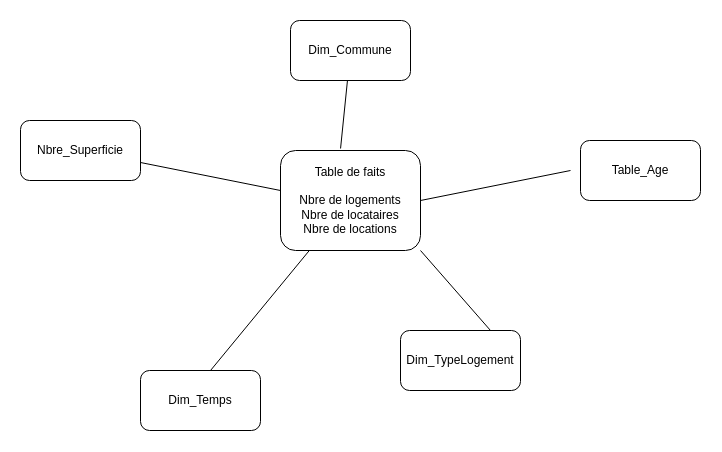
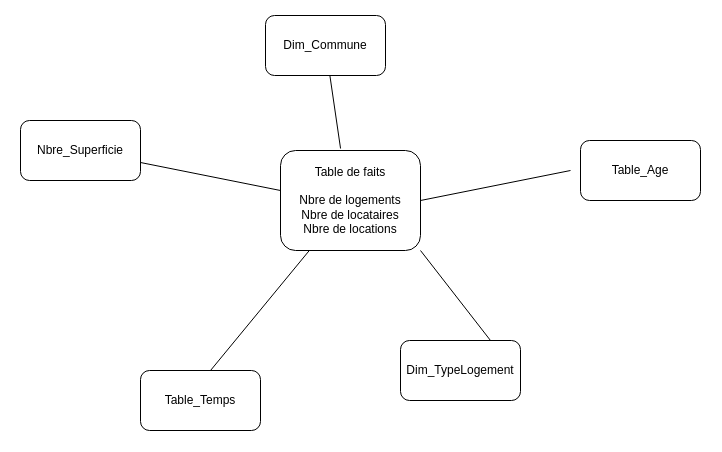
node "Dim_Commune": moved (351, 51) -> (326, 46)
node "Dim_TypeLogement": moved (461, 361) -> (461, 371)
node "Dim_Temps": label "Dim_Temps" -> "Table_Temps"
